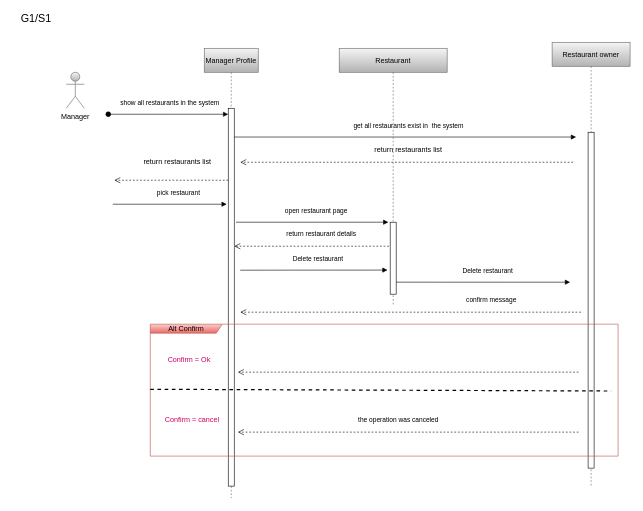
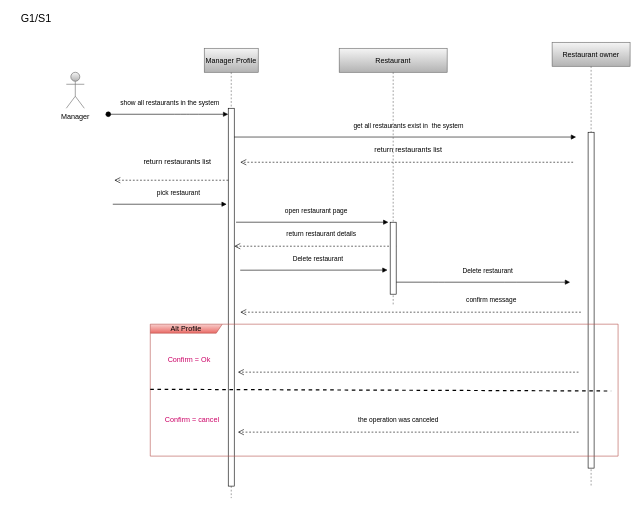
node "Alt Confirm": label "Alt Confirm" -> "Alt Profile"
